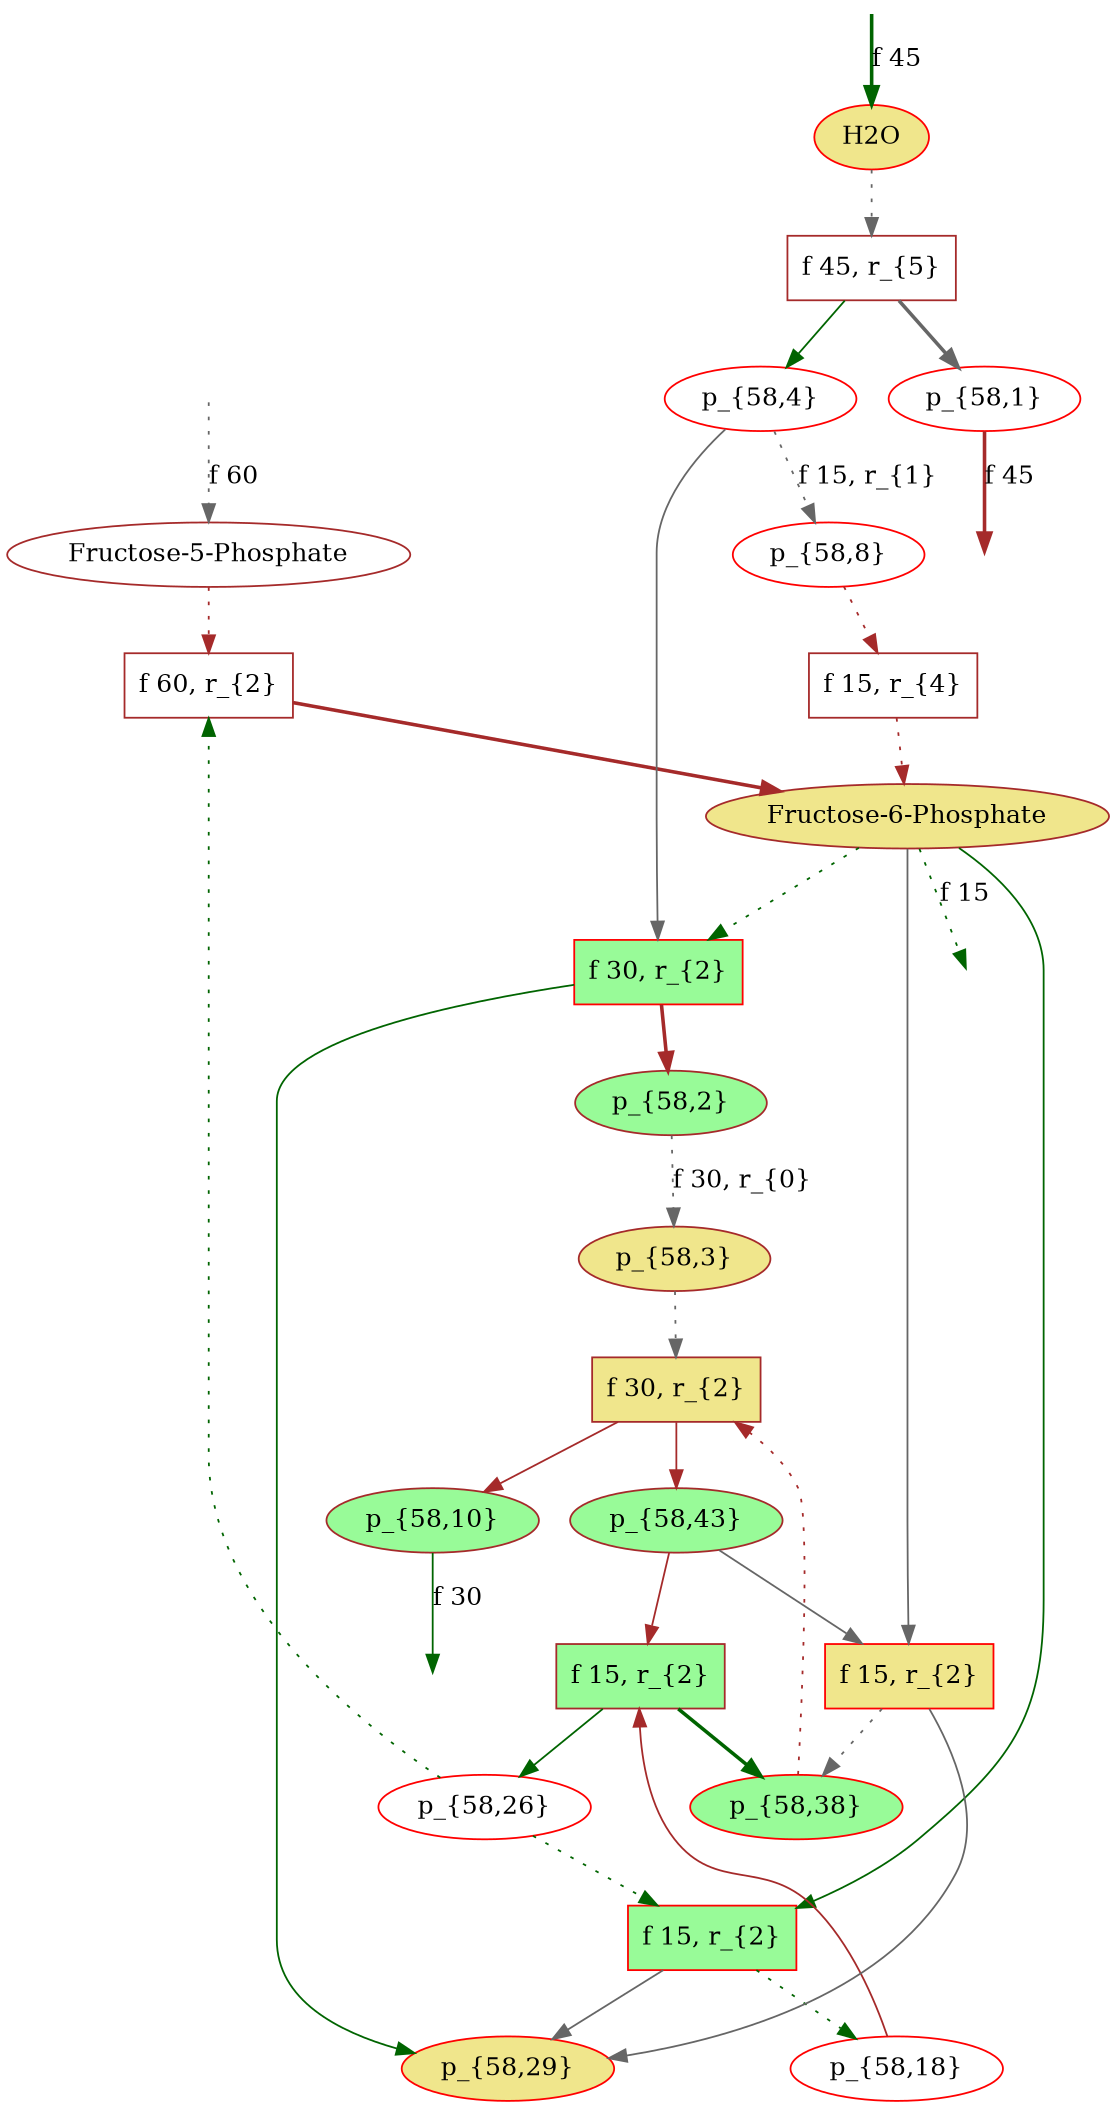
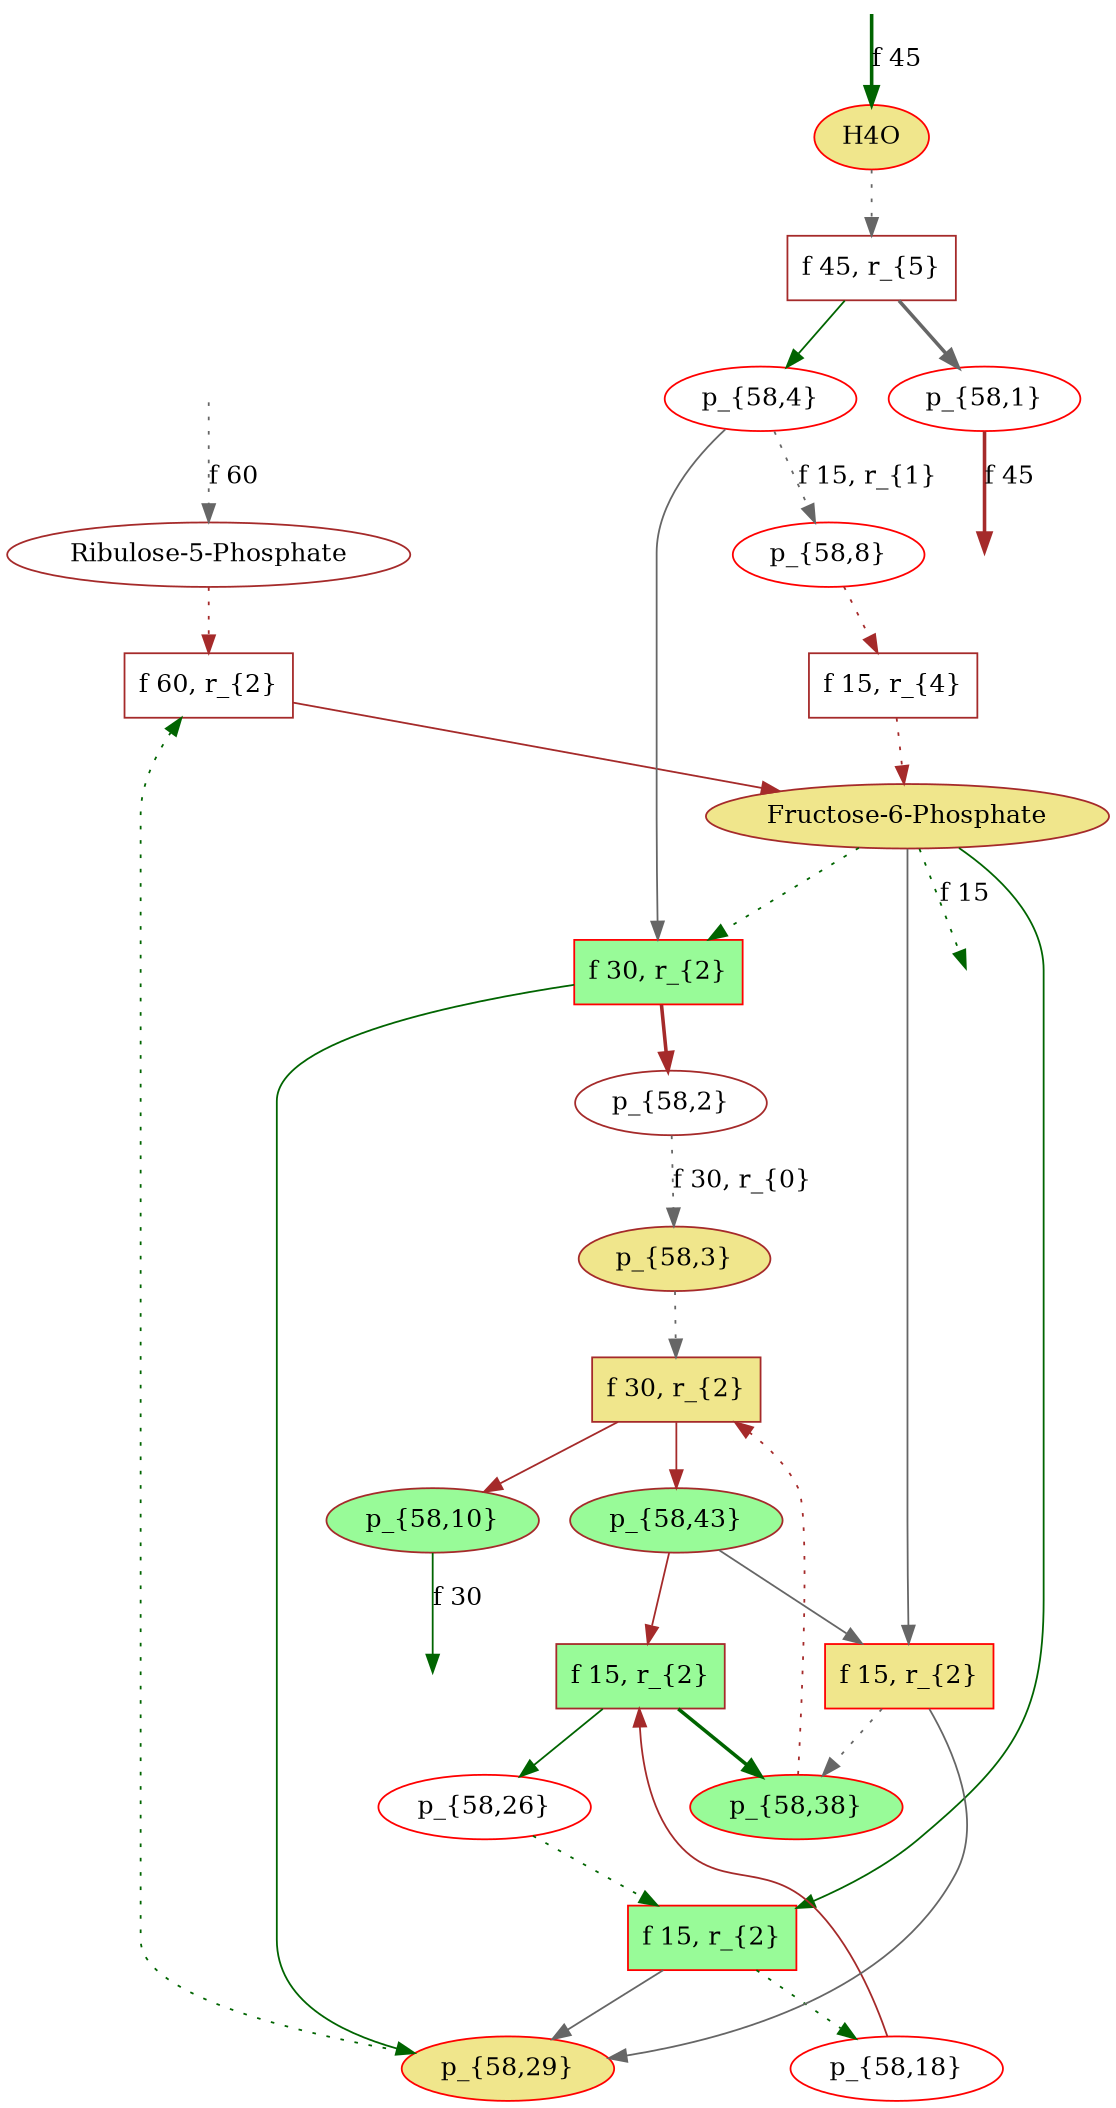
node "H2O": label "H2O" -> "H4O"
node "Fructose-5-Phosphate": label "Fructose-5-Phosphate" -> "Ribulose-5-Phosphate"
edge "f 60, r_{2}" -> "Fructose-6-Phosphate": style bold -> solid
node "p_{58,2}": fillcolor palegreen -> white
edge "p_{58,26}" -> "f 60, r_{2}": now "p_{58,29}" -> "f 60, r_{2}"
